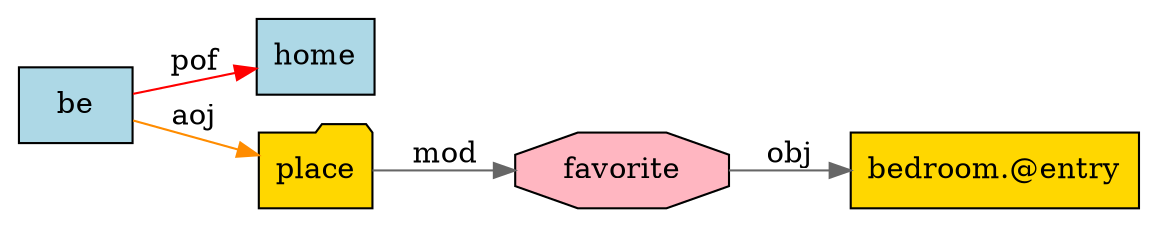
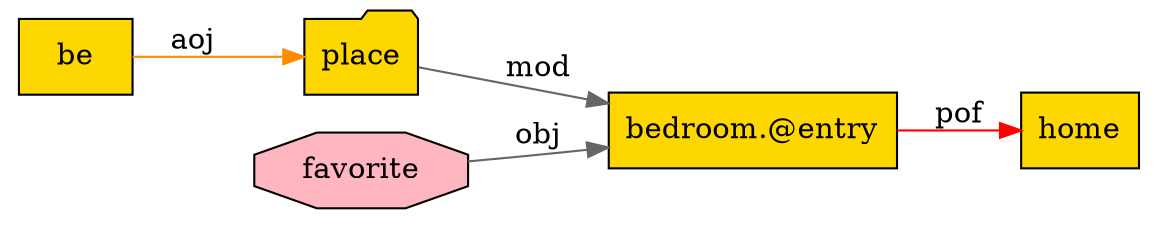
node "home": fillcolor lightblue -> gold
edge "be" -> "home": now "bedroom.@entry" -> "home"
node "be": fillcolor lightblue -> gold
edge "place" -> "favorite": now "place" -> "bedroom.@entry"
